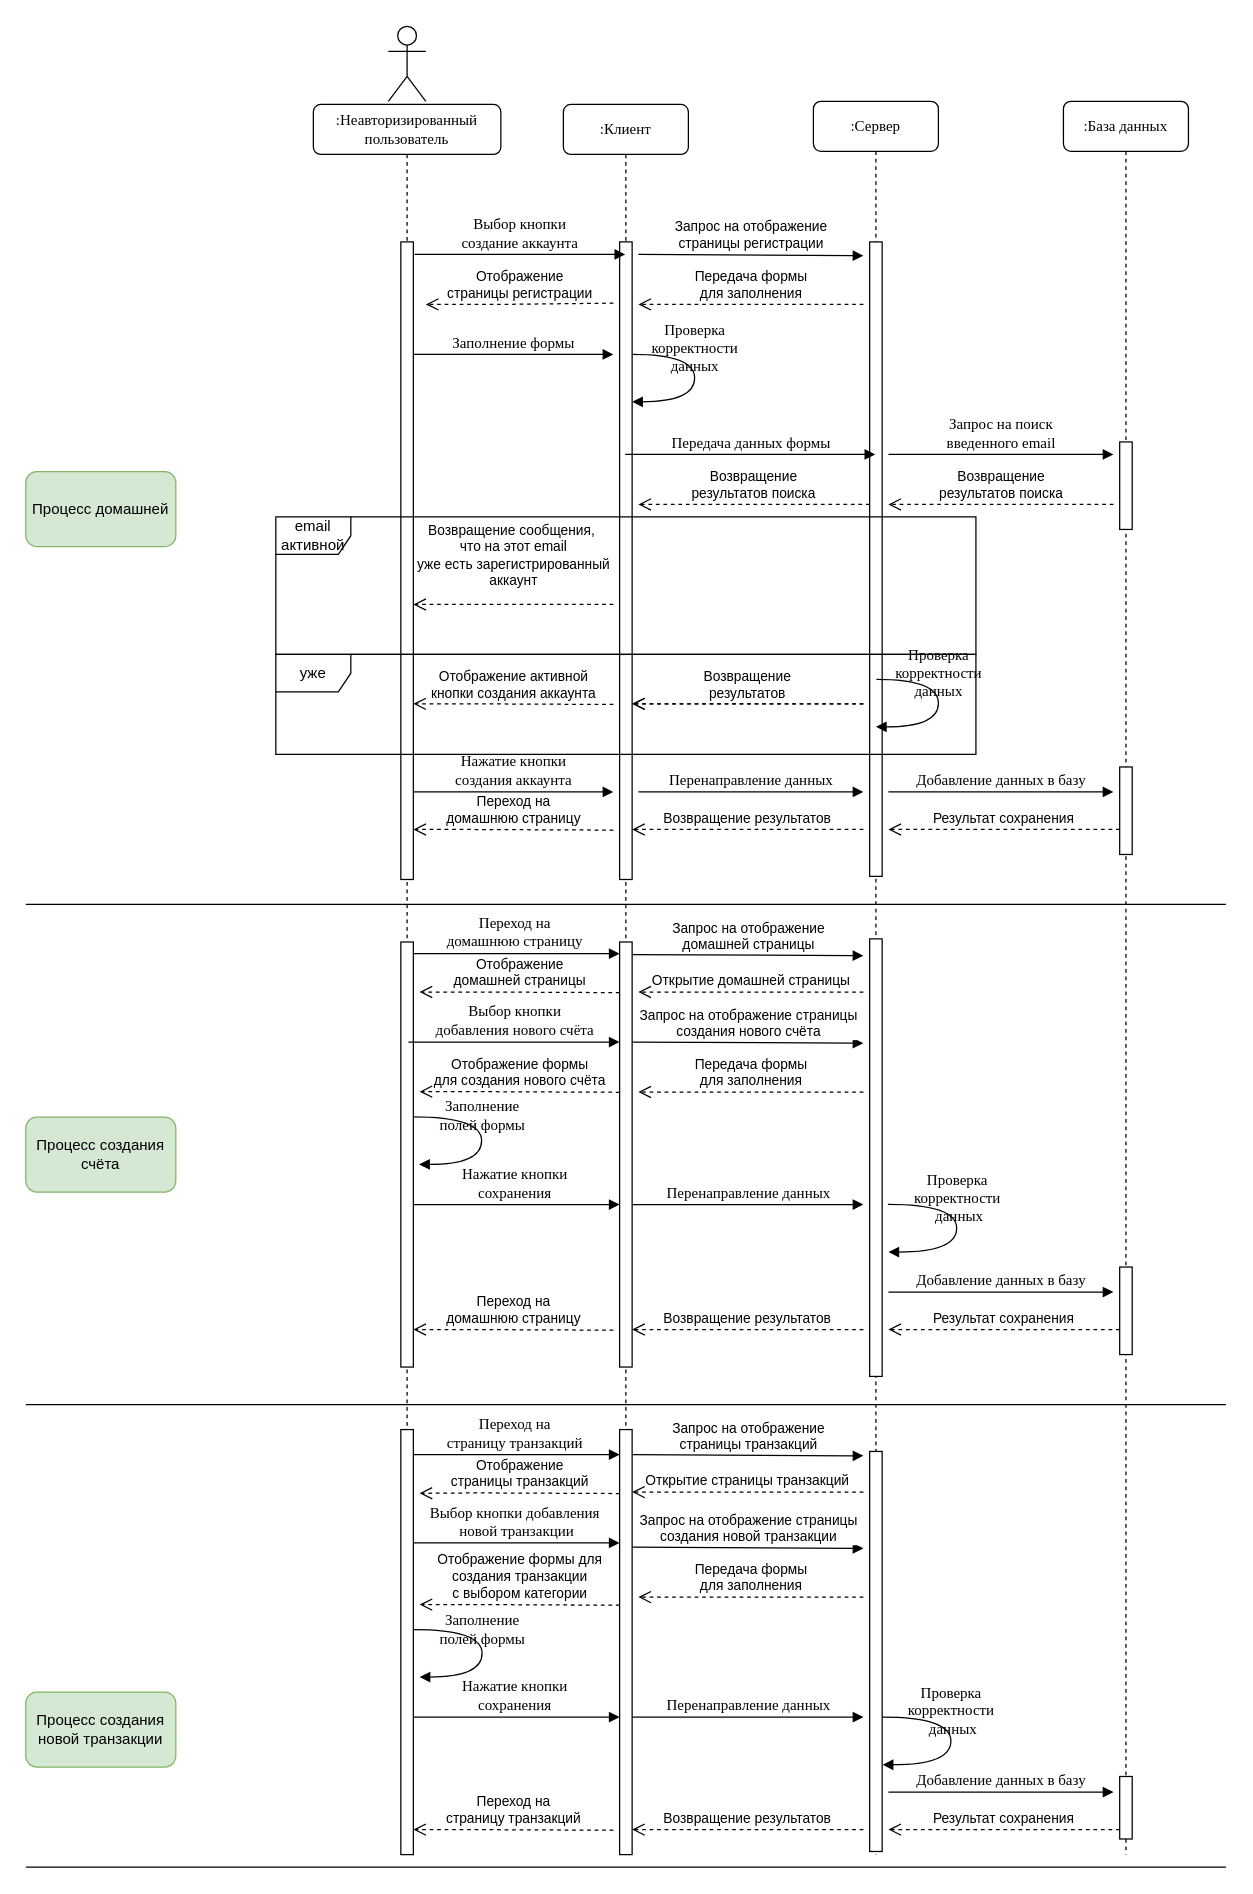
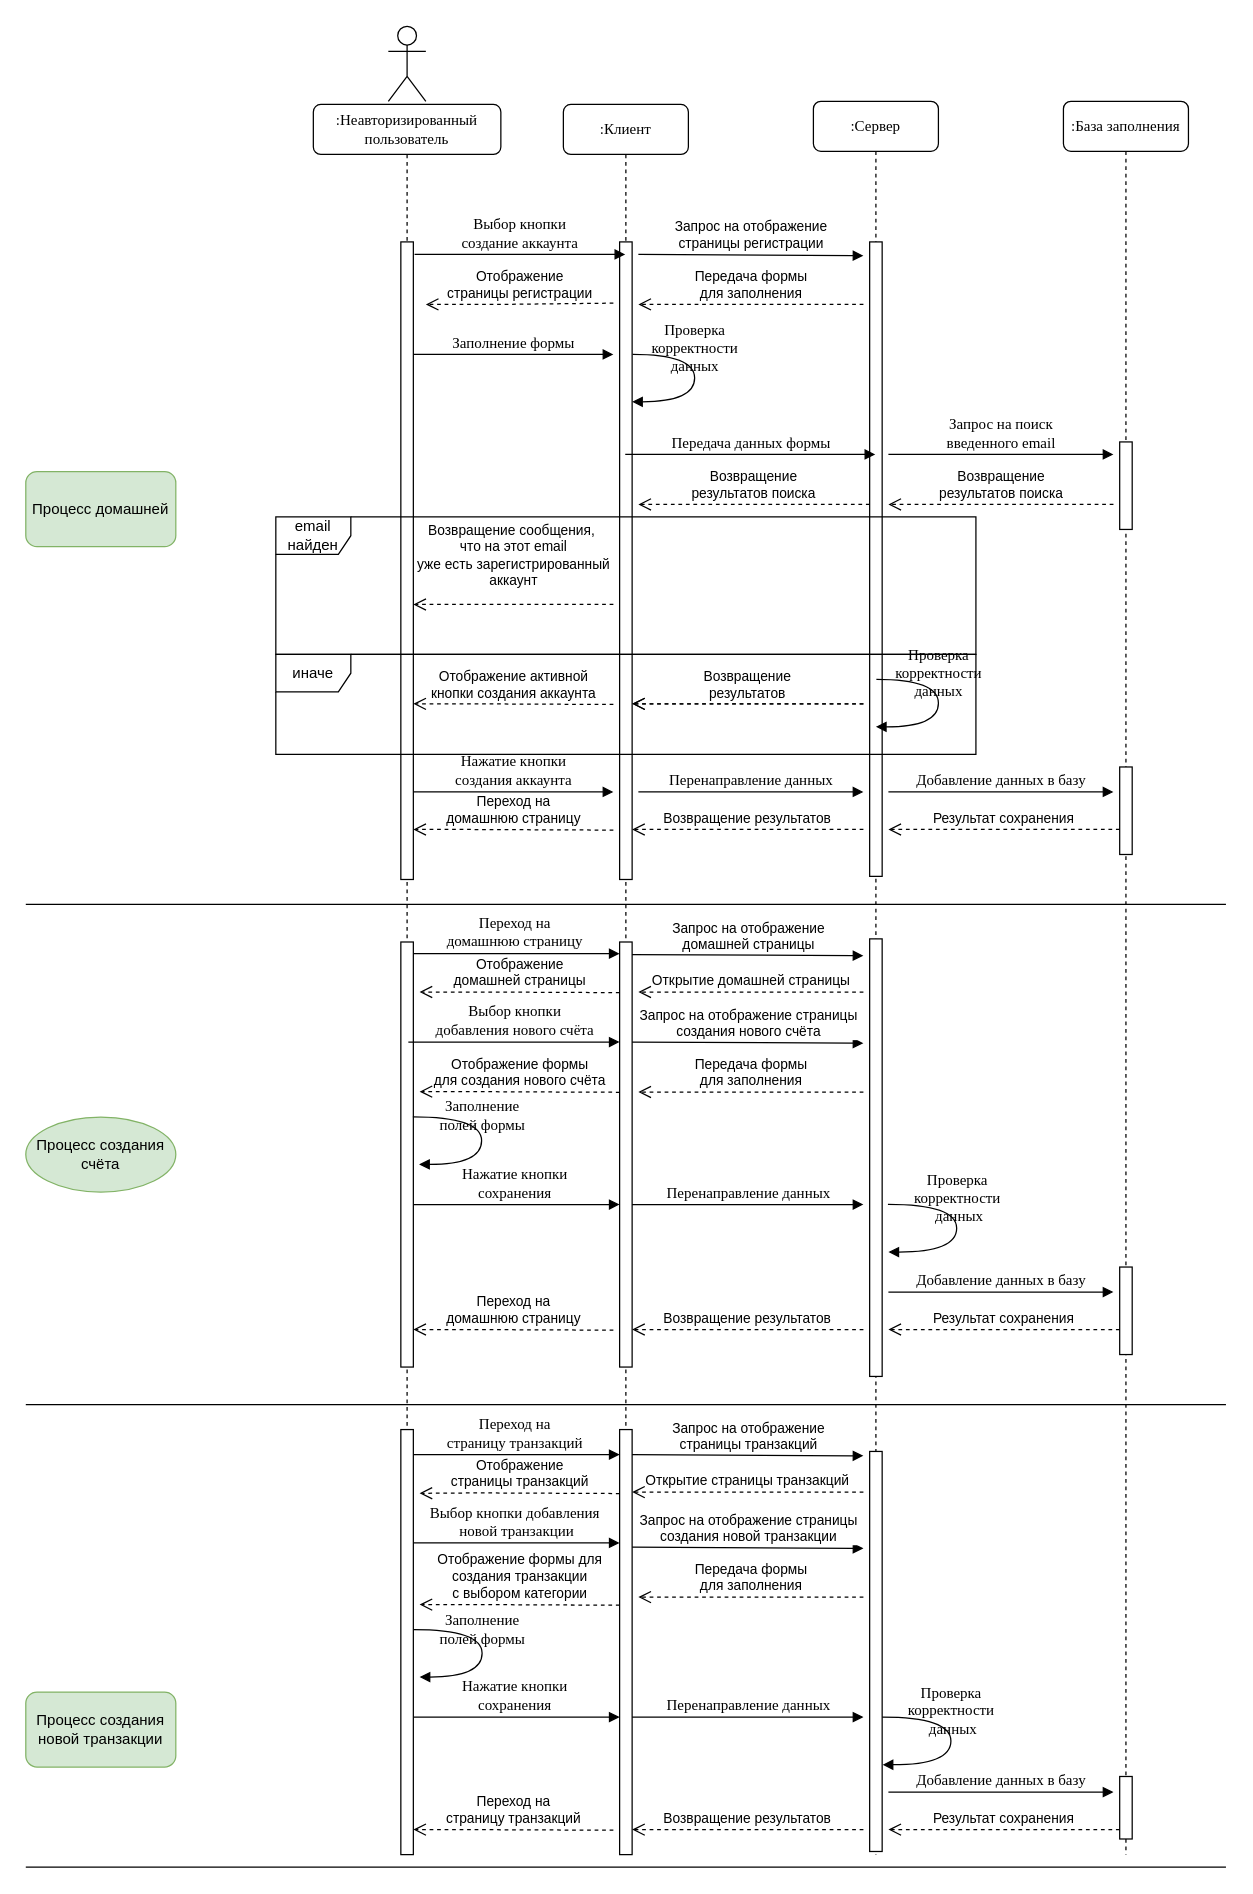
node ":База данных": label ":База данных" -> ":База заполнения"
node "email активной": label "email активной" -> "email найден"
node "уже": label "уже" -> "иначе"
node "Процесс создания счёта": shape rounded rectangle -> ellipse
